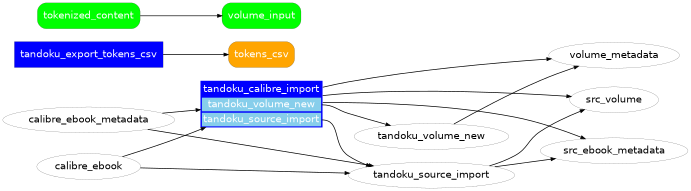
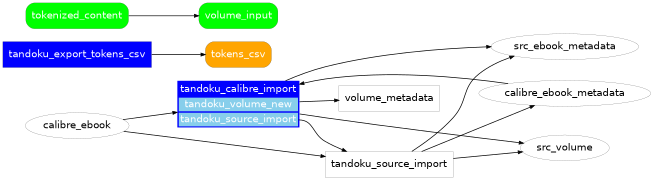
node "volume_metadata": shape ellipse -> box
node "tandoku_volume_new": removed
edge "calibre_ebook_metadata" -> "tandoku_source_import": reversed
node "tandoku_source_import": shape ellipse -> box
